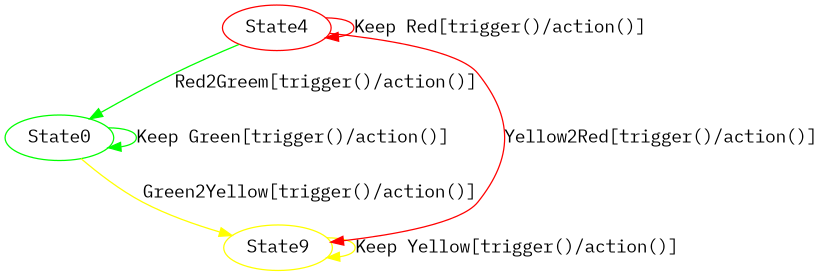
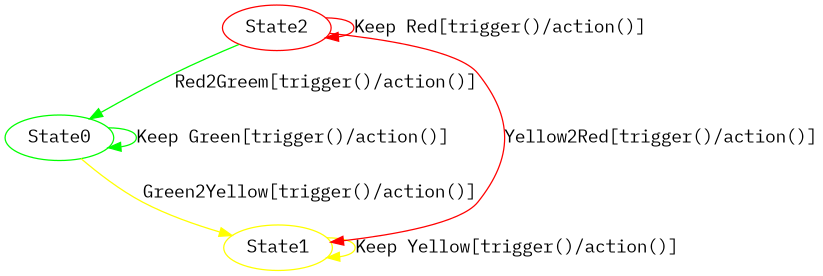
node "State4": label "State4" -> "State2"
node "State9": label "State9" -> "State1"
